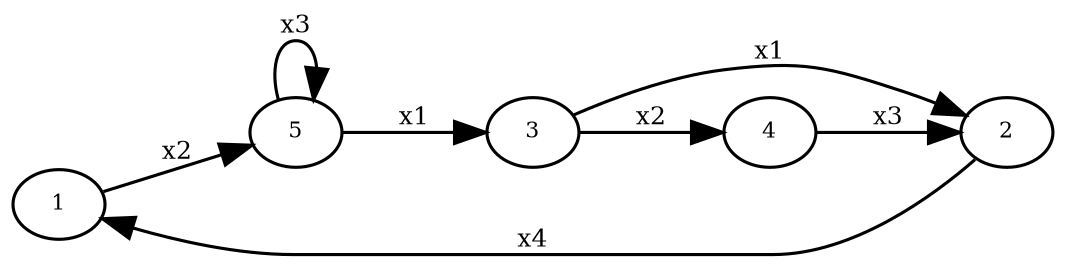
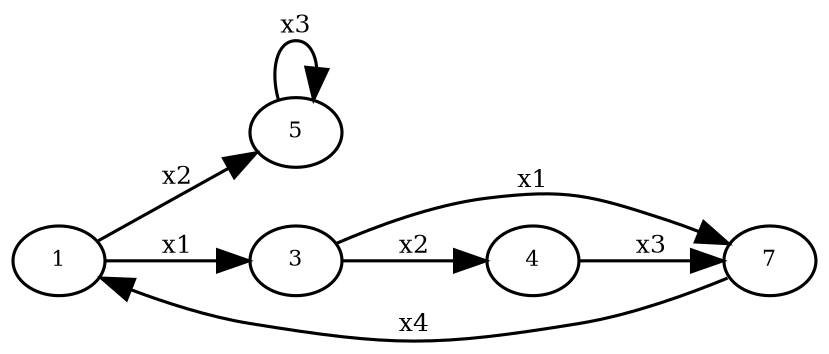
edge "5" -> "3": now "1" -> "3"
node "2": label "2" -> "7"
